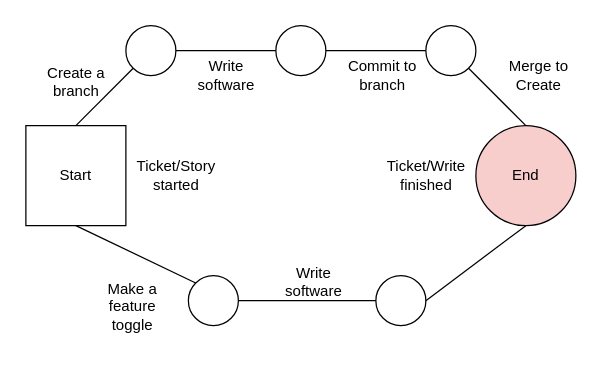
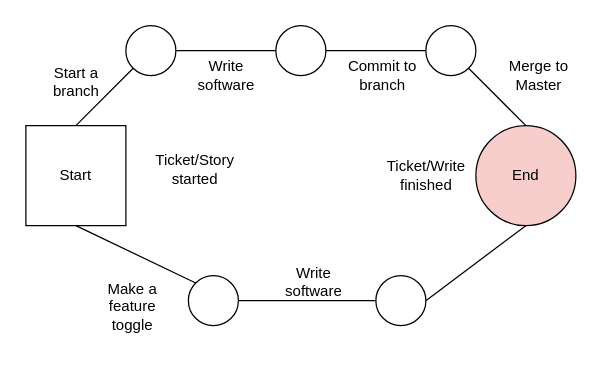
node "Merge to Create": label "Merge to Create" -> "Merge to Master"
node "Create a branch": label "Create a branch" -> "Start a branch"
node "Ticket/Story started": moved (176, 176) -> (194, 169)
